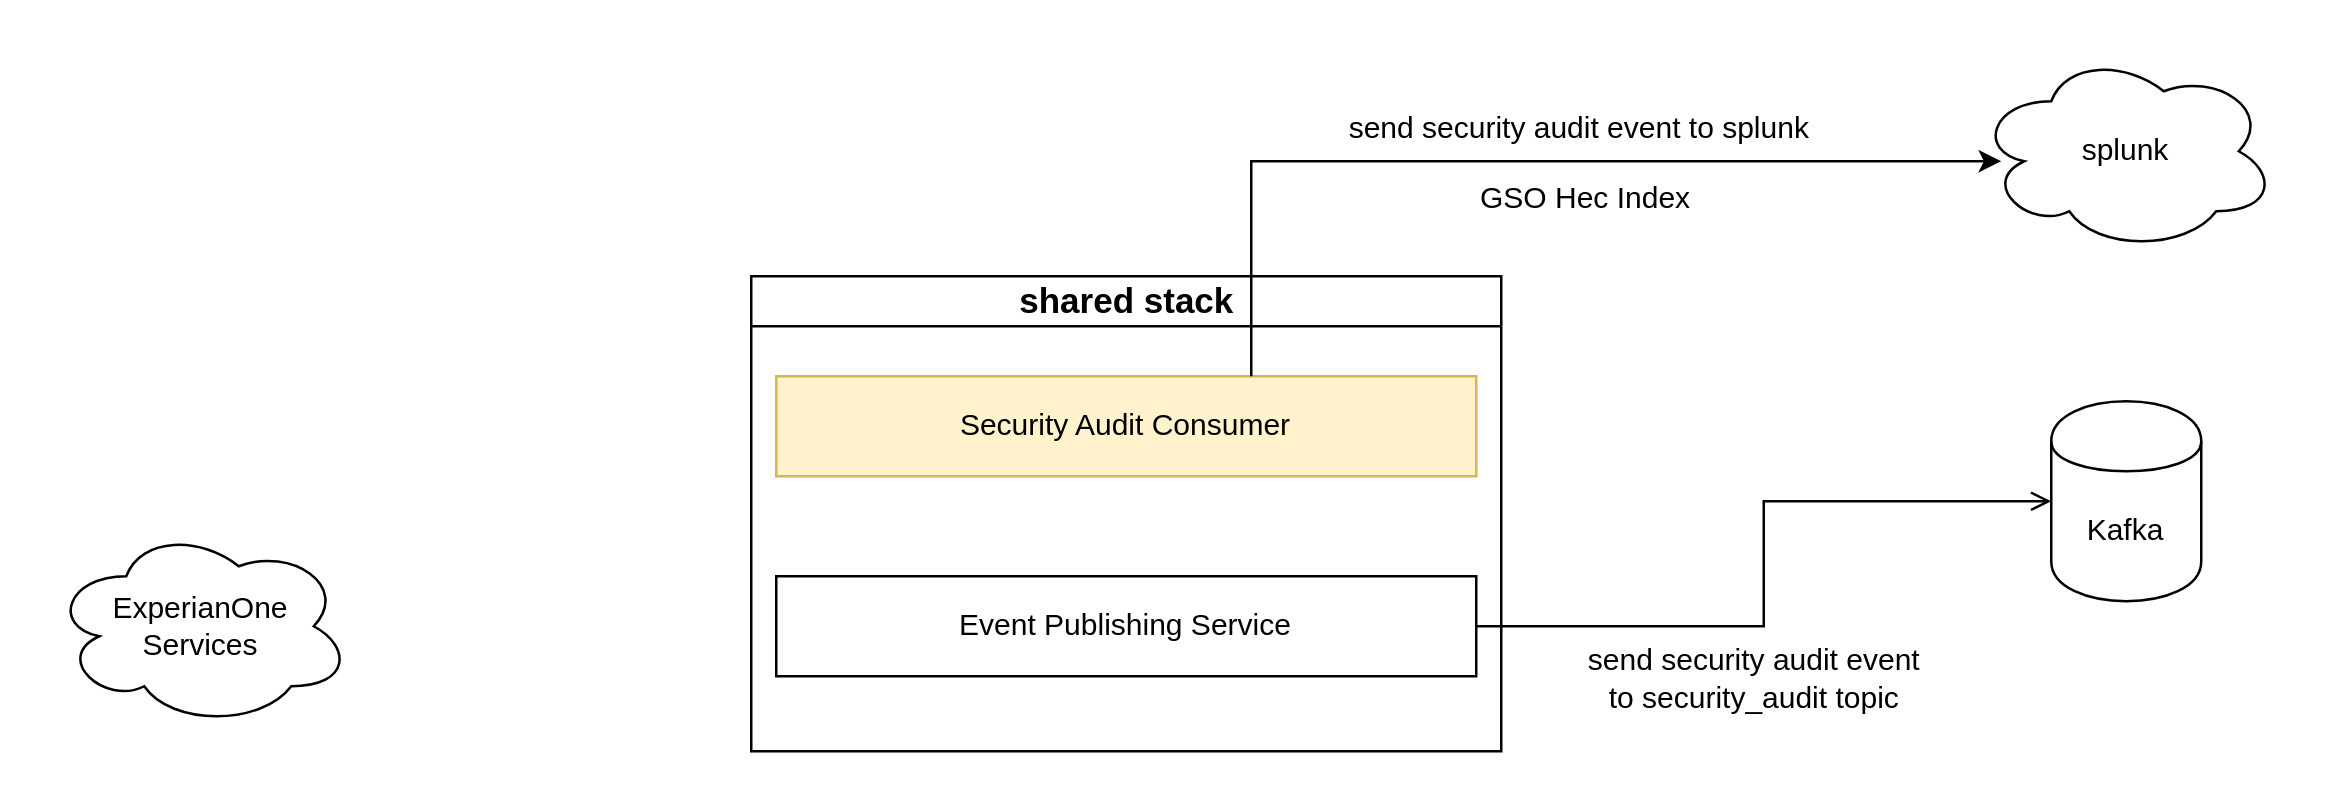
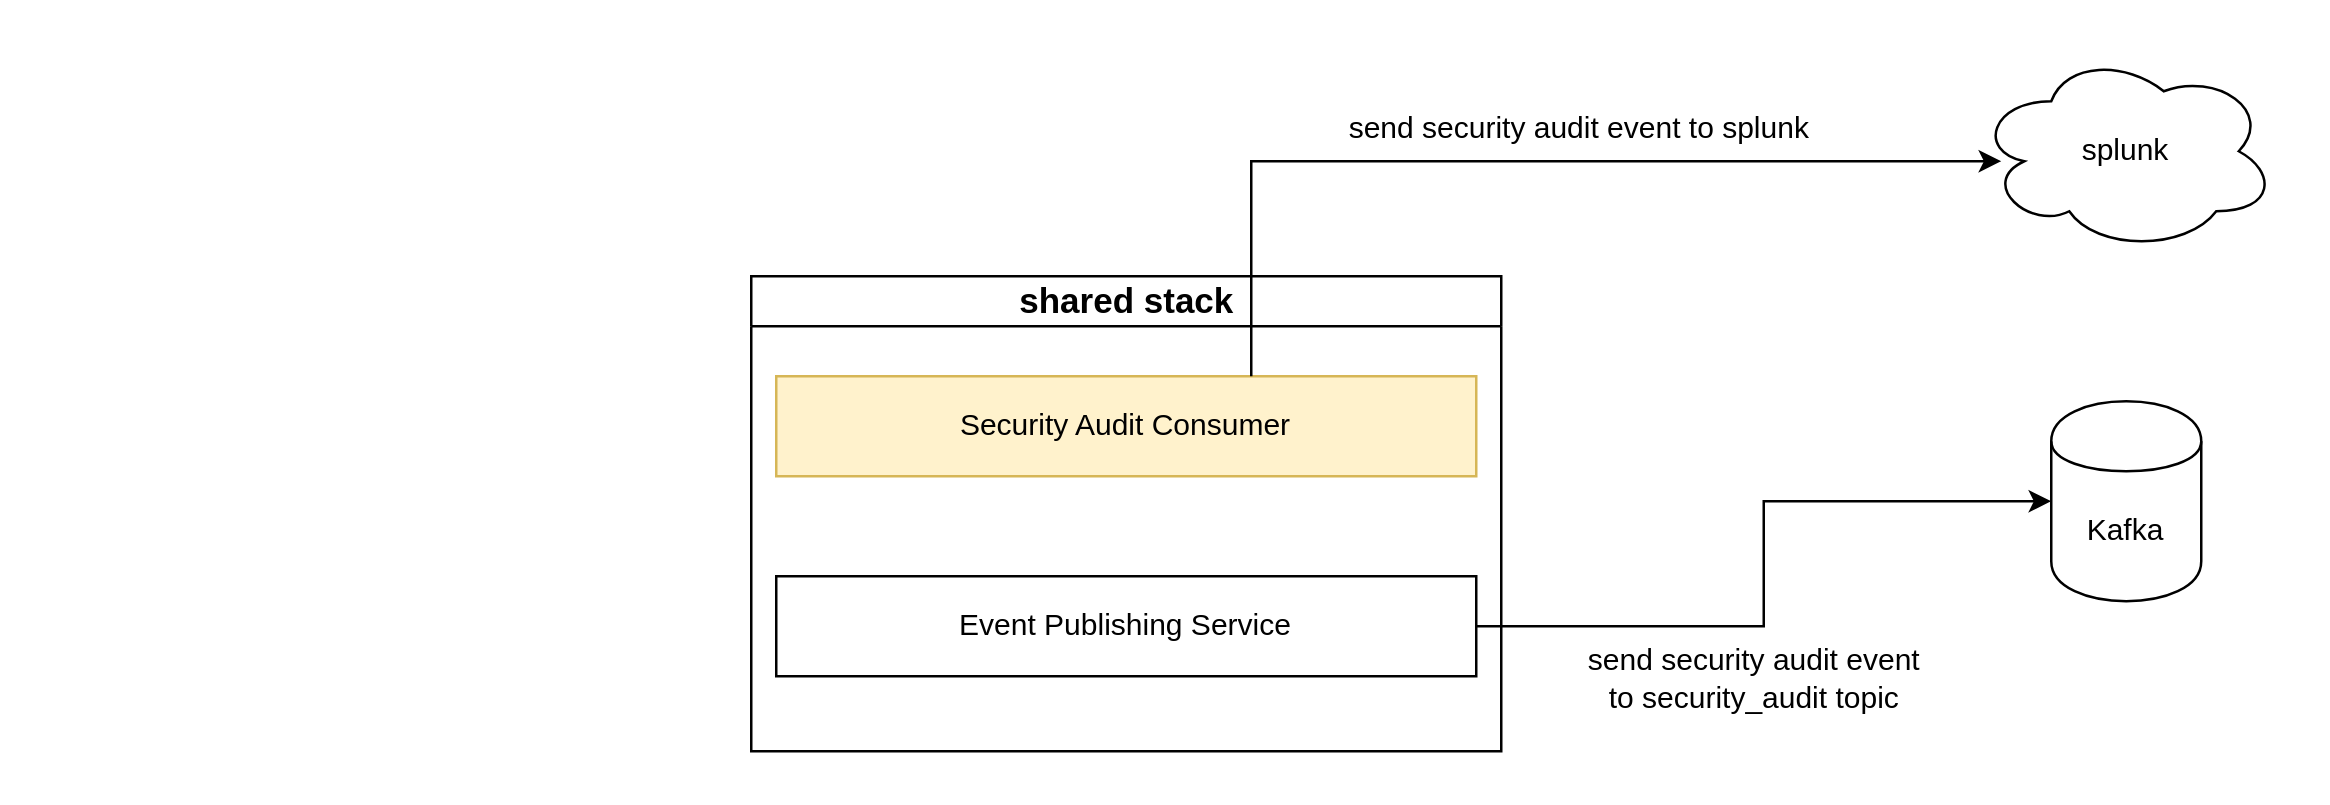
node "GSO Hec Index": removed
edge "Event Publishing Service" -> "Kafka": arrowhead open -> classic
node "ExperianOne Services": removed
